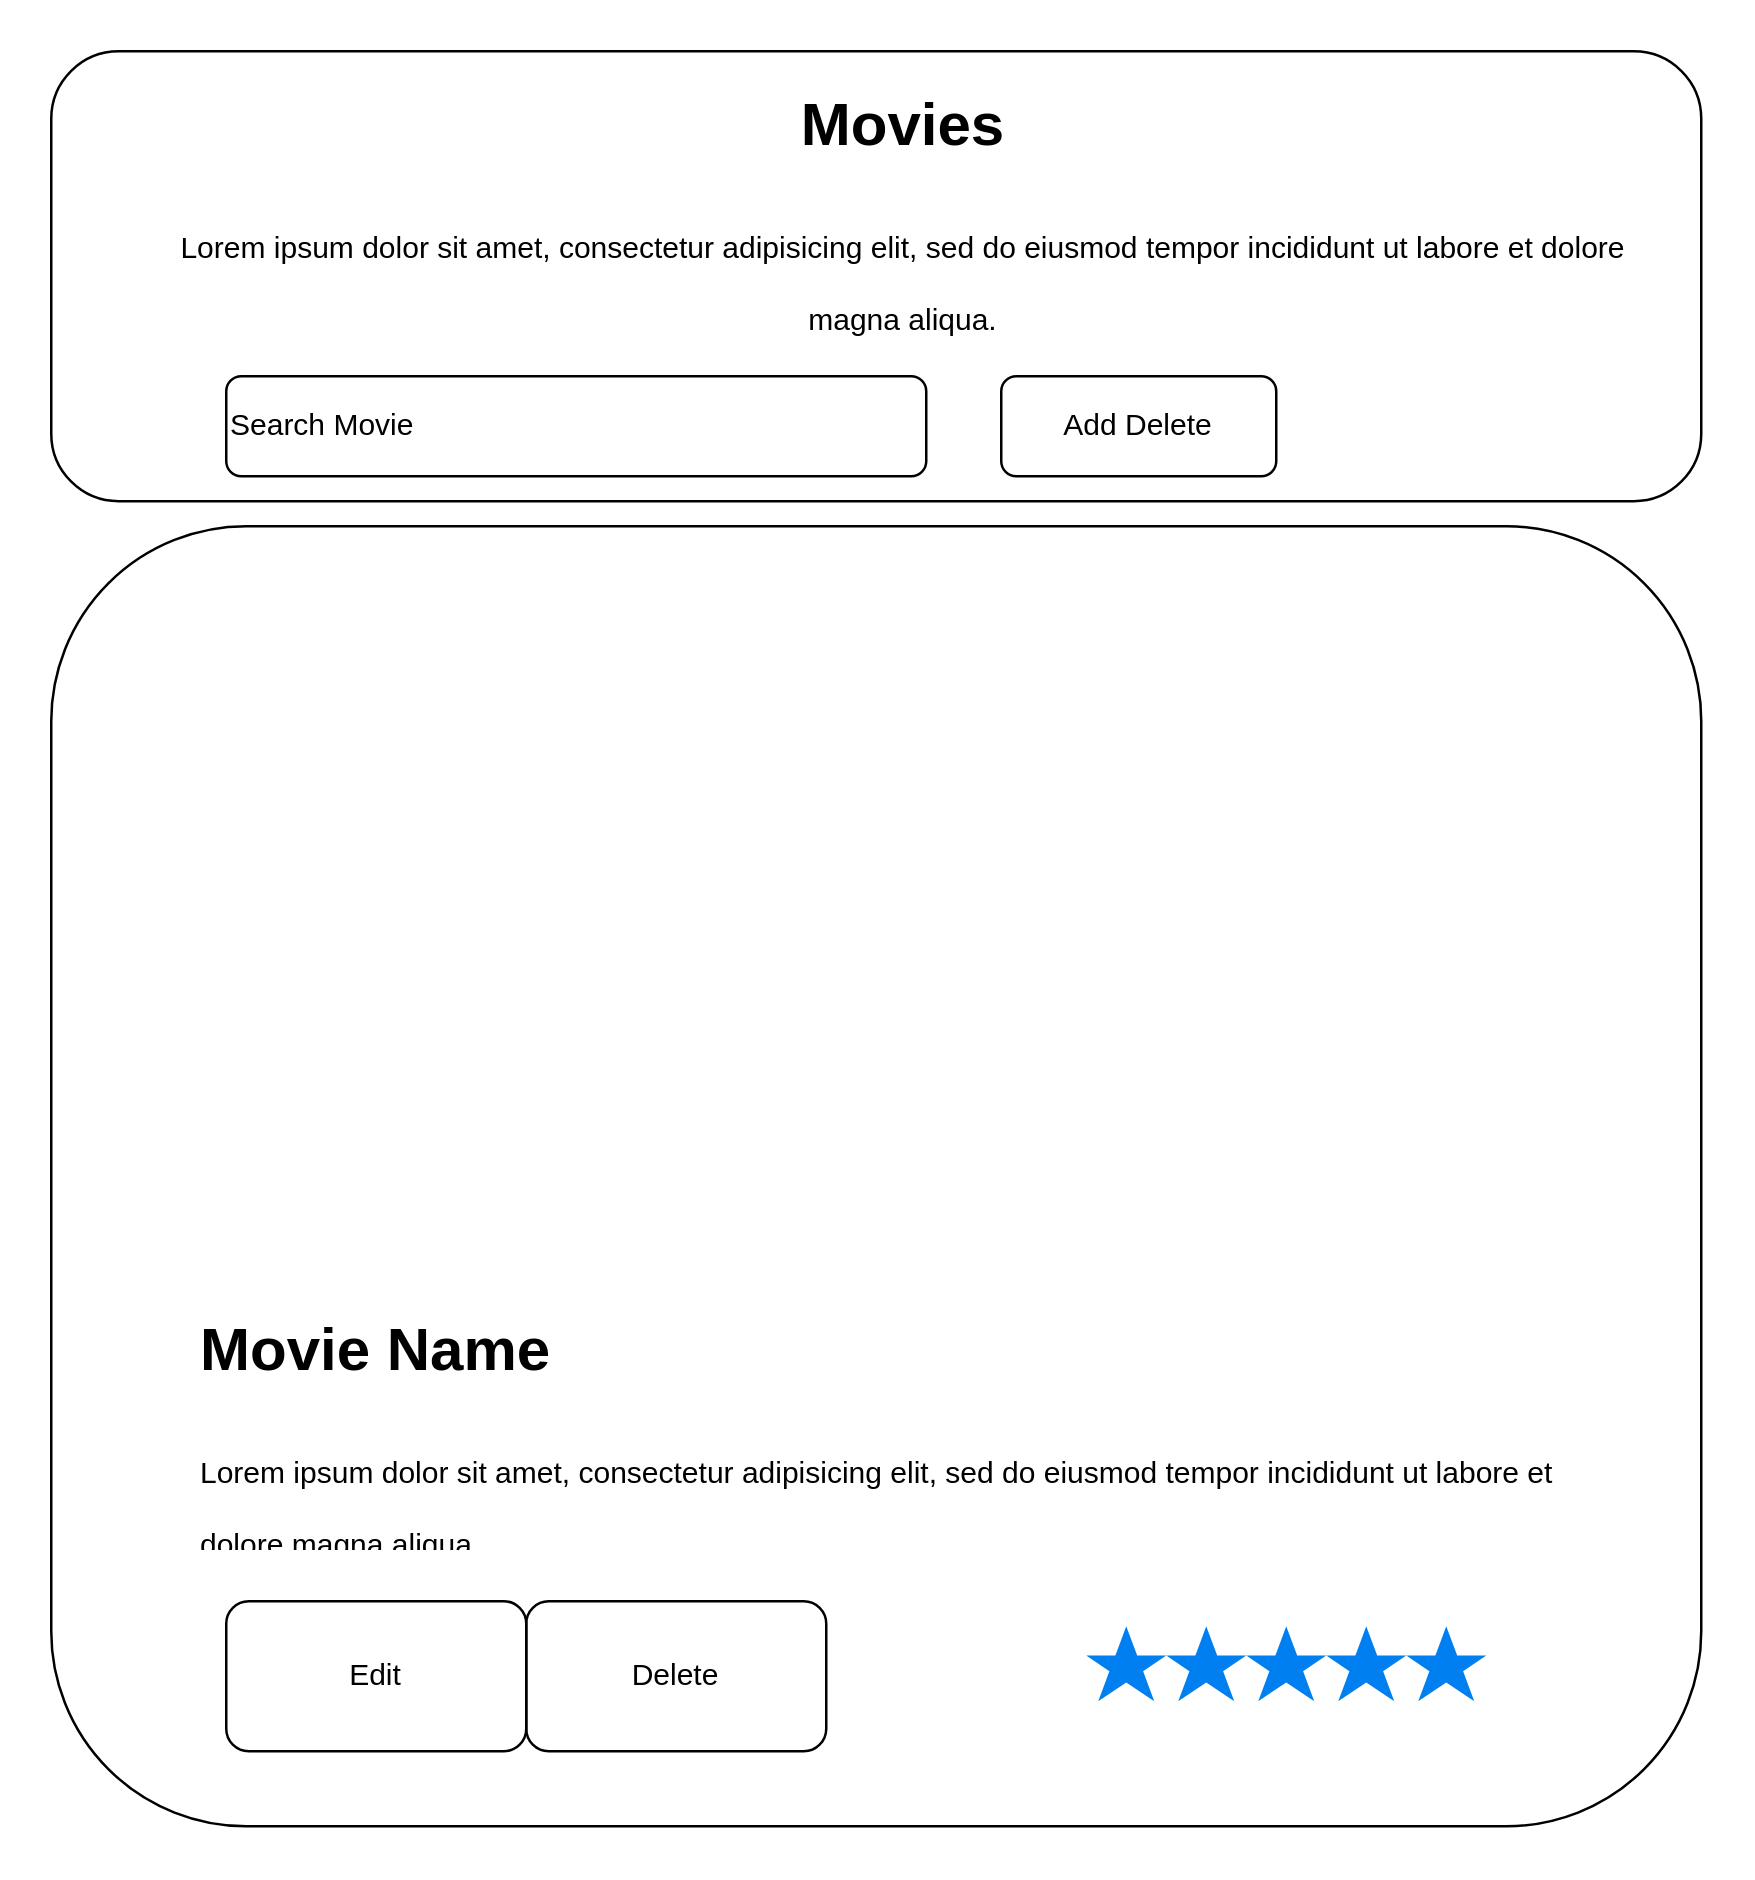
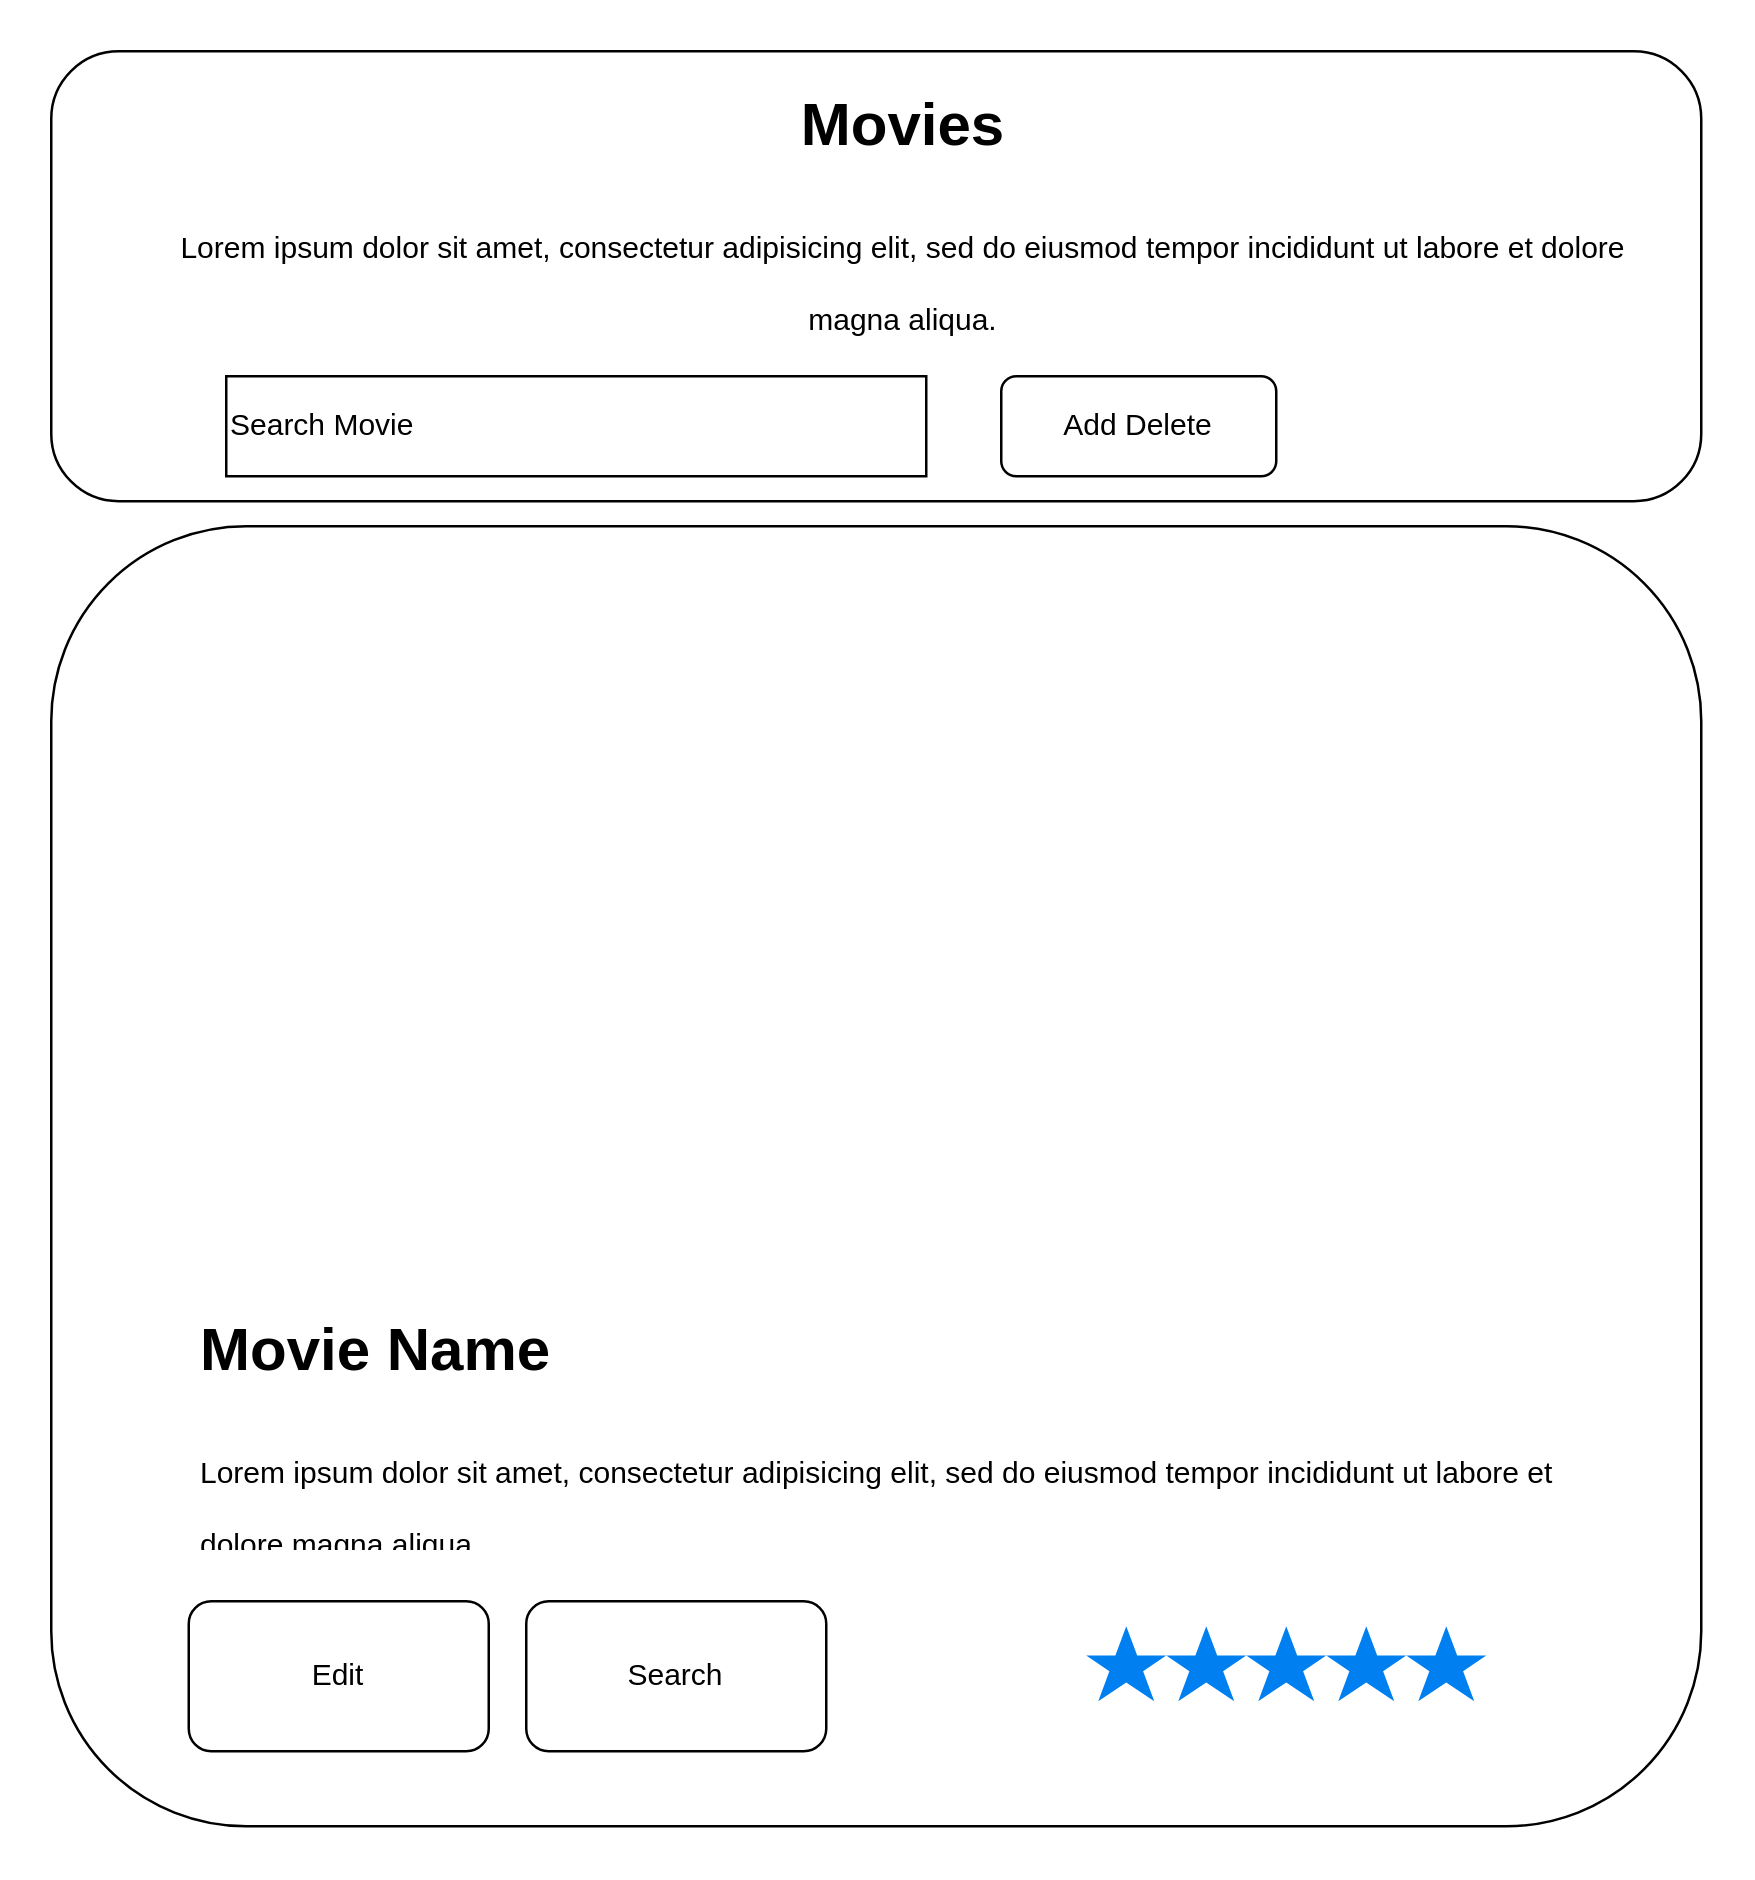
node "Search Movie": shape rounded rectangle -> rectangle
node "Edit": moved (376, 1676) -> (339, 1676)
node "Delete": label "Delete" -> "Search"
